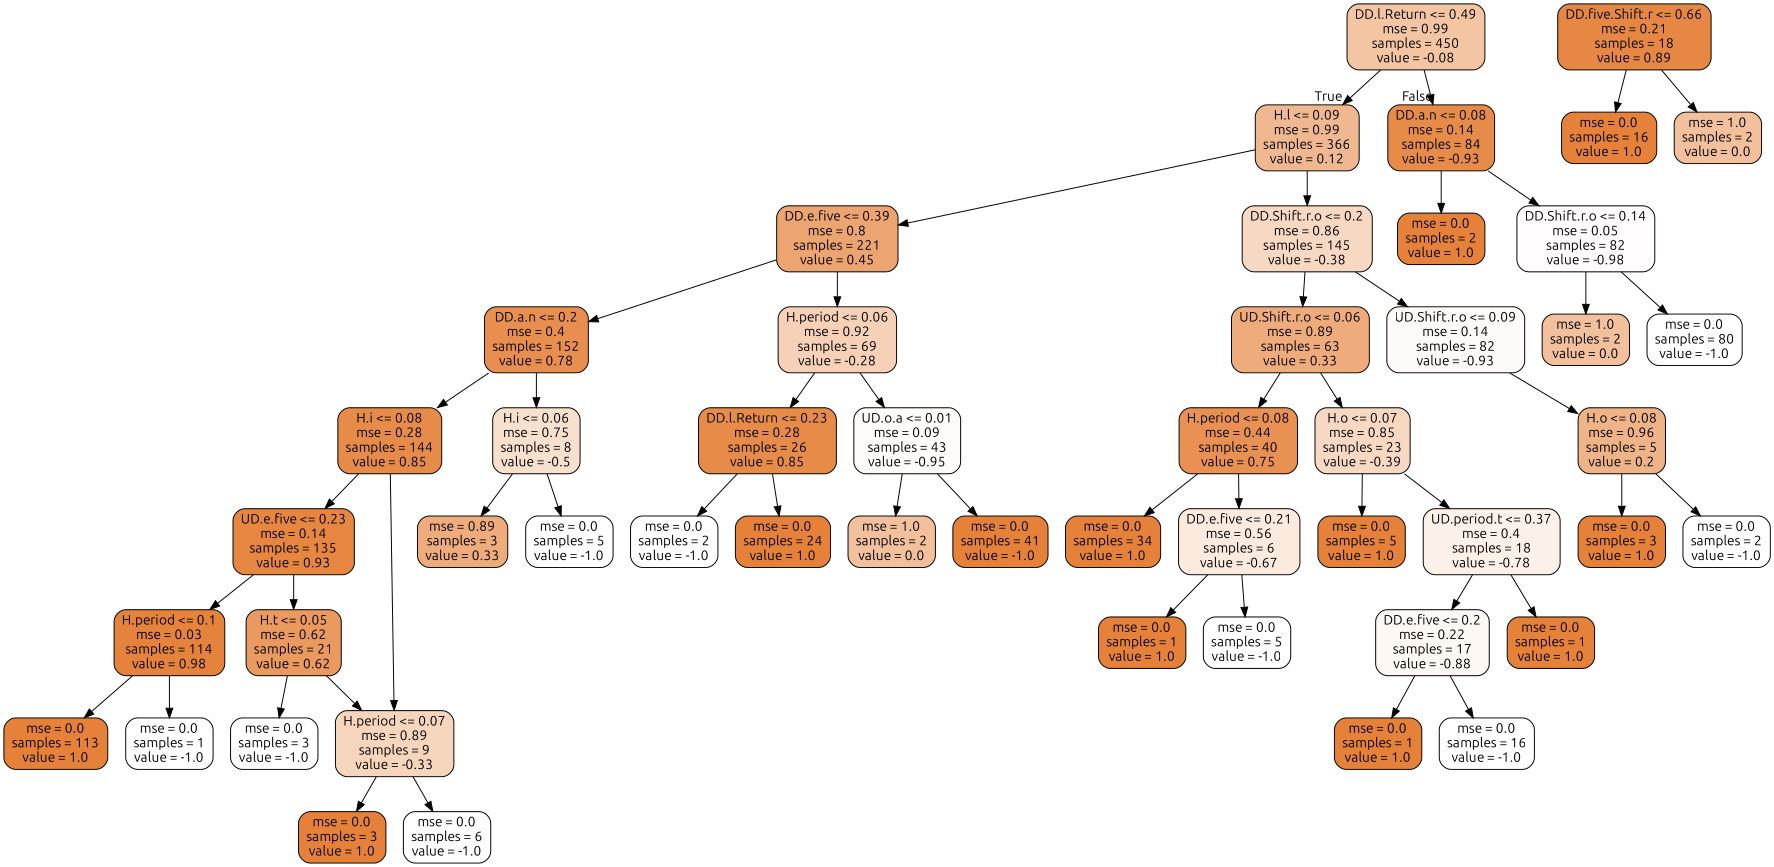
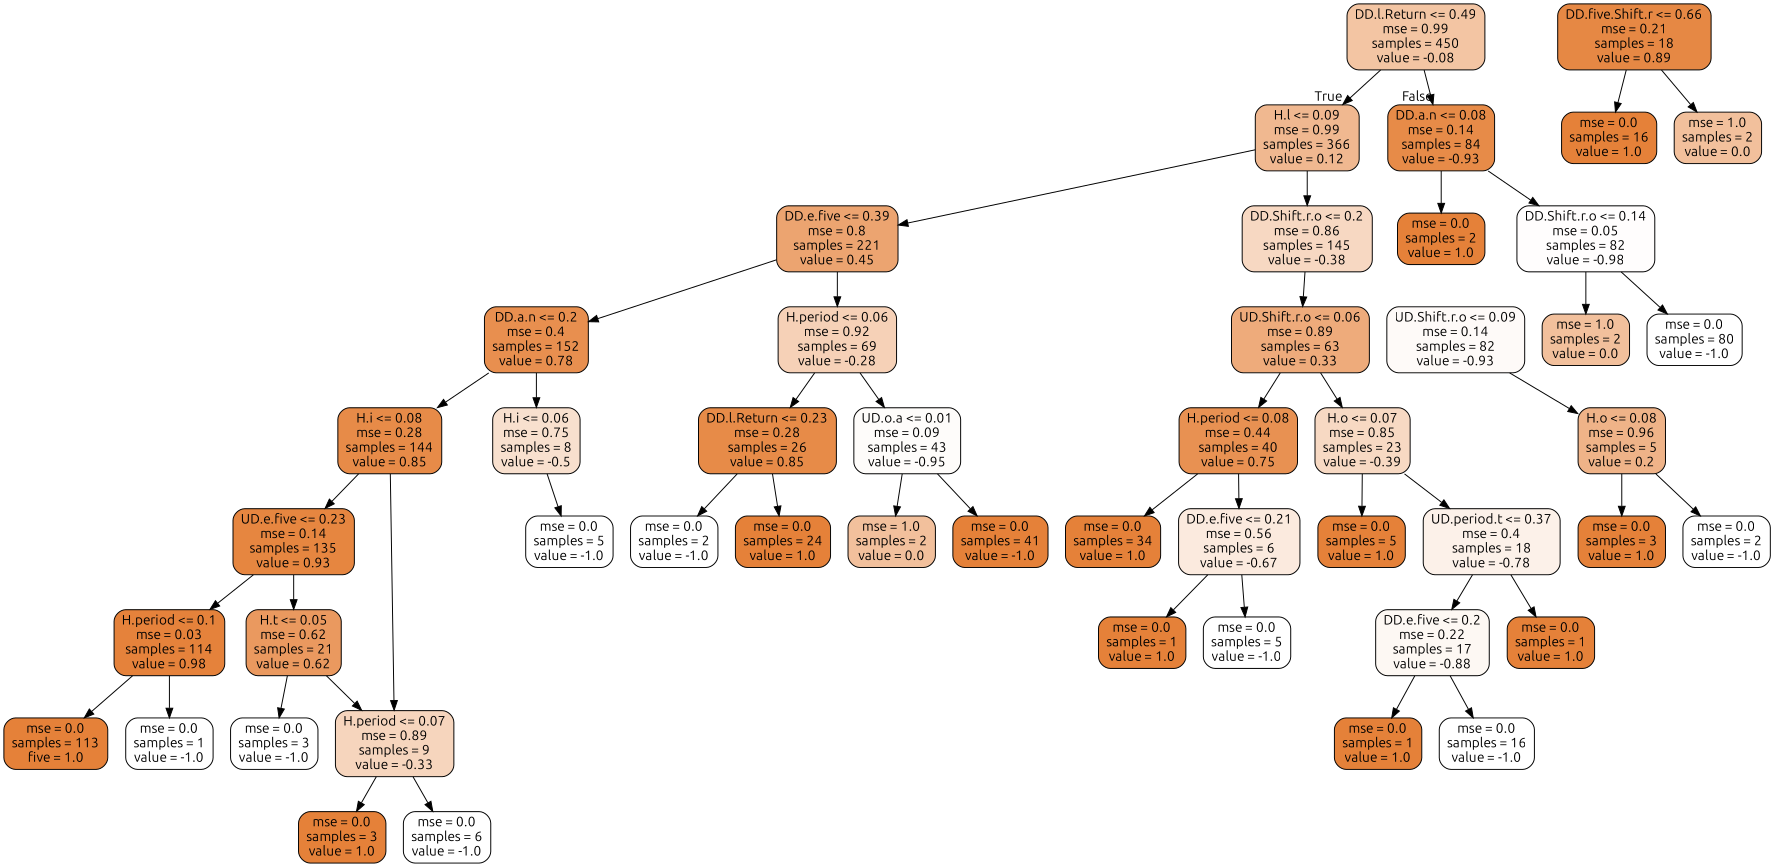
edge "DD.Shift.r.o <= 0.2 mse = 0.86 samples = 145 value = -0.38" -> "UD.Shift.r.o <= 0.09 mse = 0.14 samples = 82 value = -0.93": removed
node "mse = 0.89 samples = 3 value = 0.33": removed
node "mse = 0.0 samples = 113 value = 1.0": label "mse = 0.0 samples = 113 value = 1.0" -> "mse = 0.0 samples = 113 five = 1.0"
